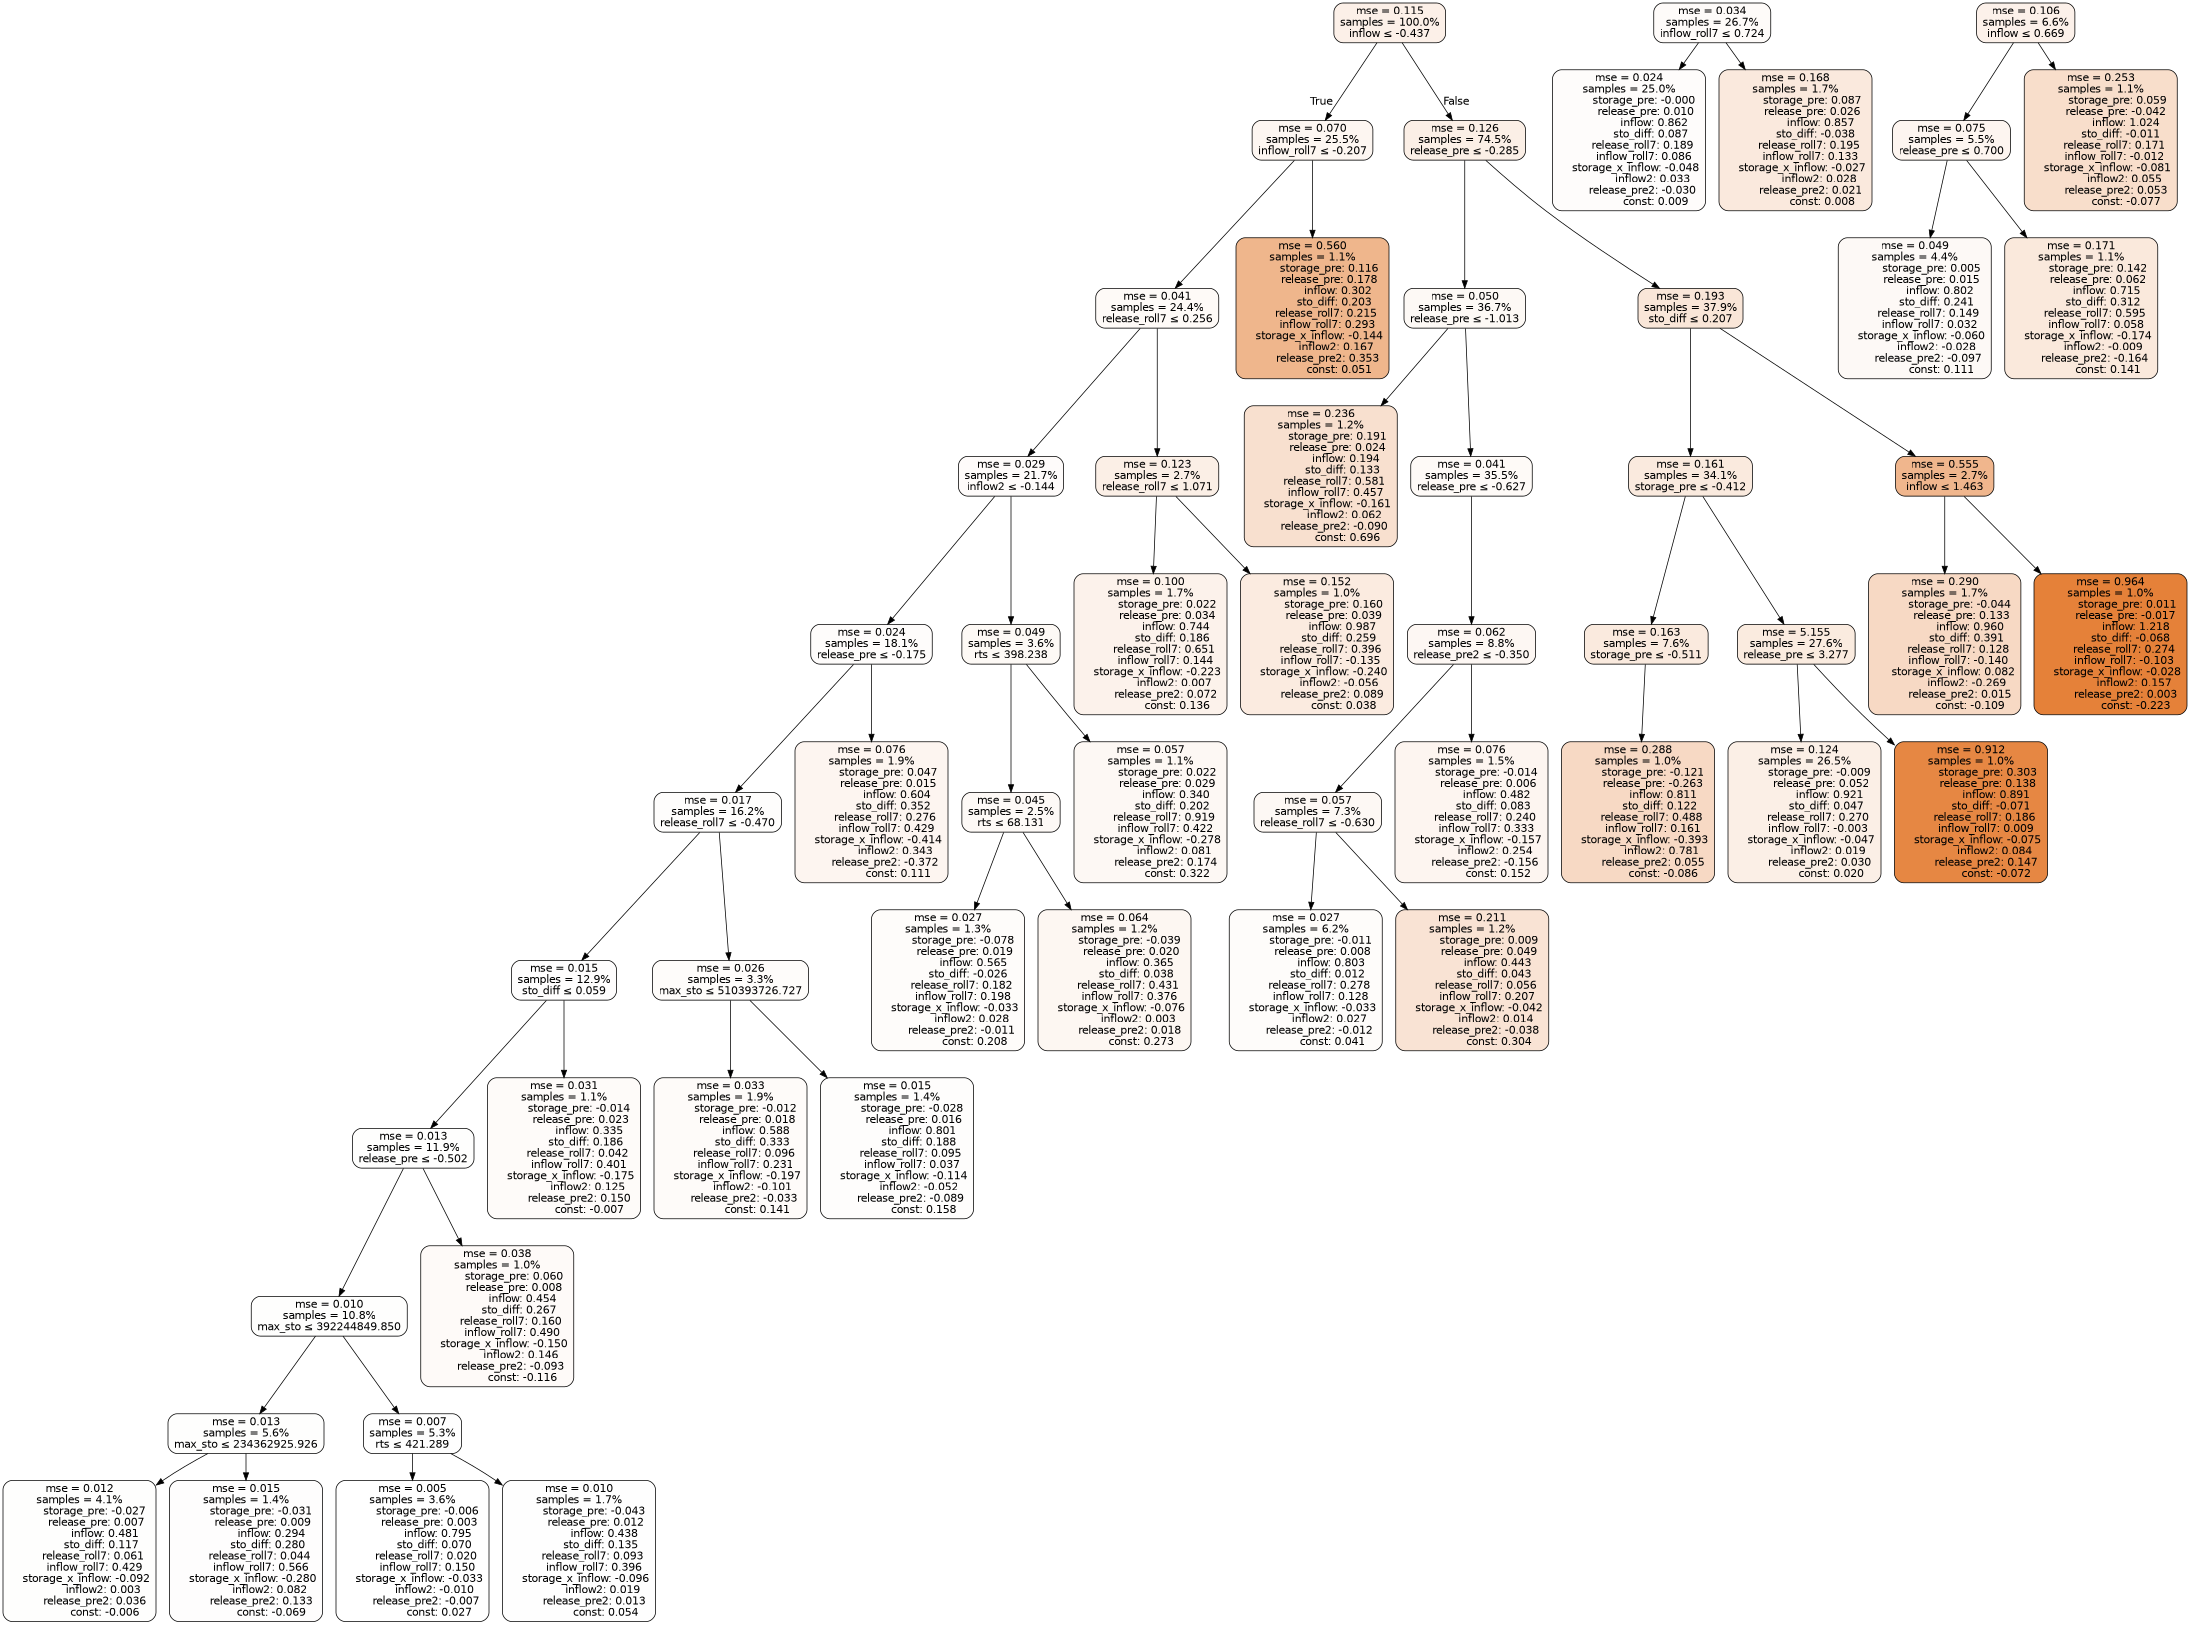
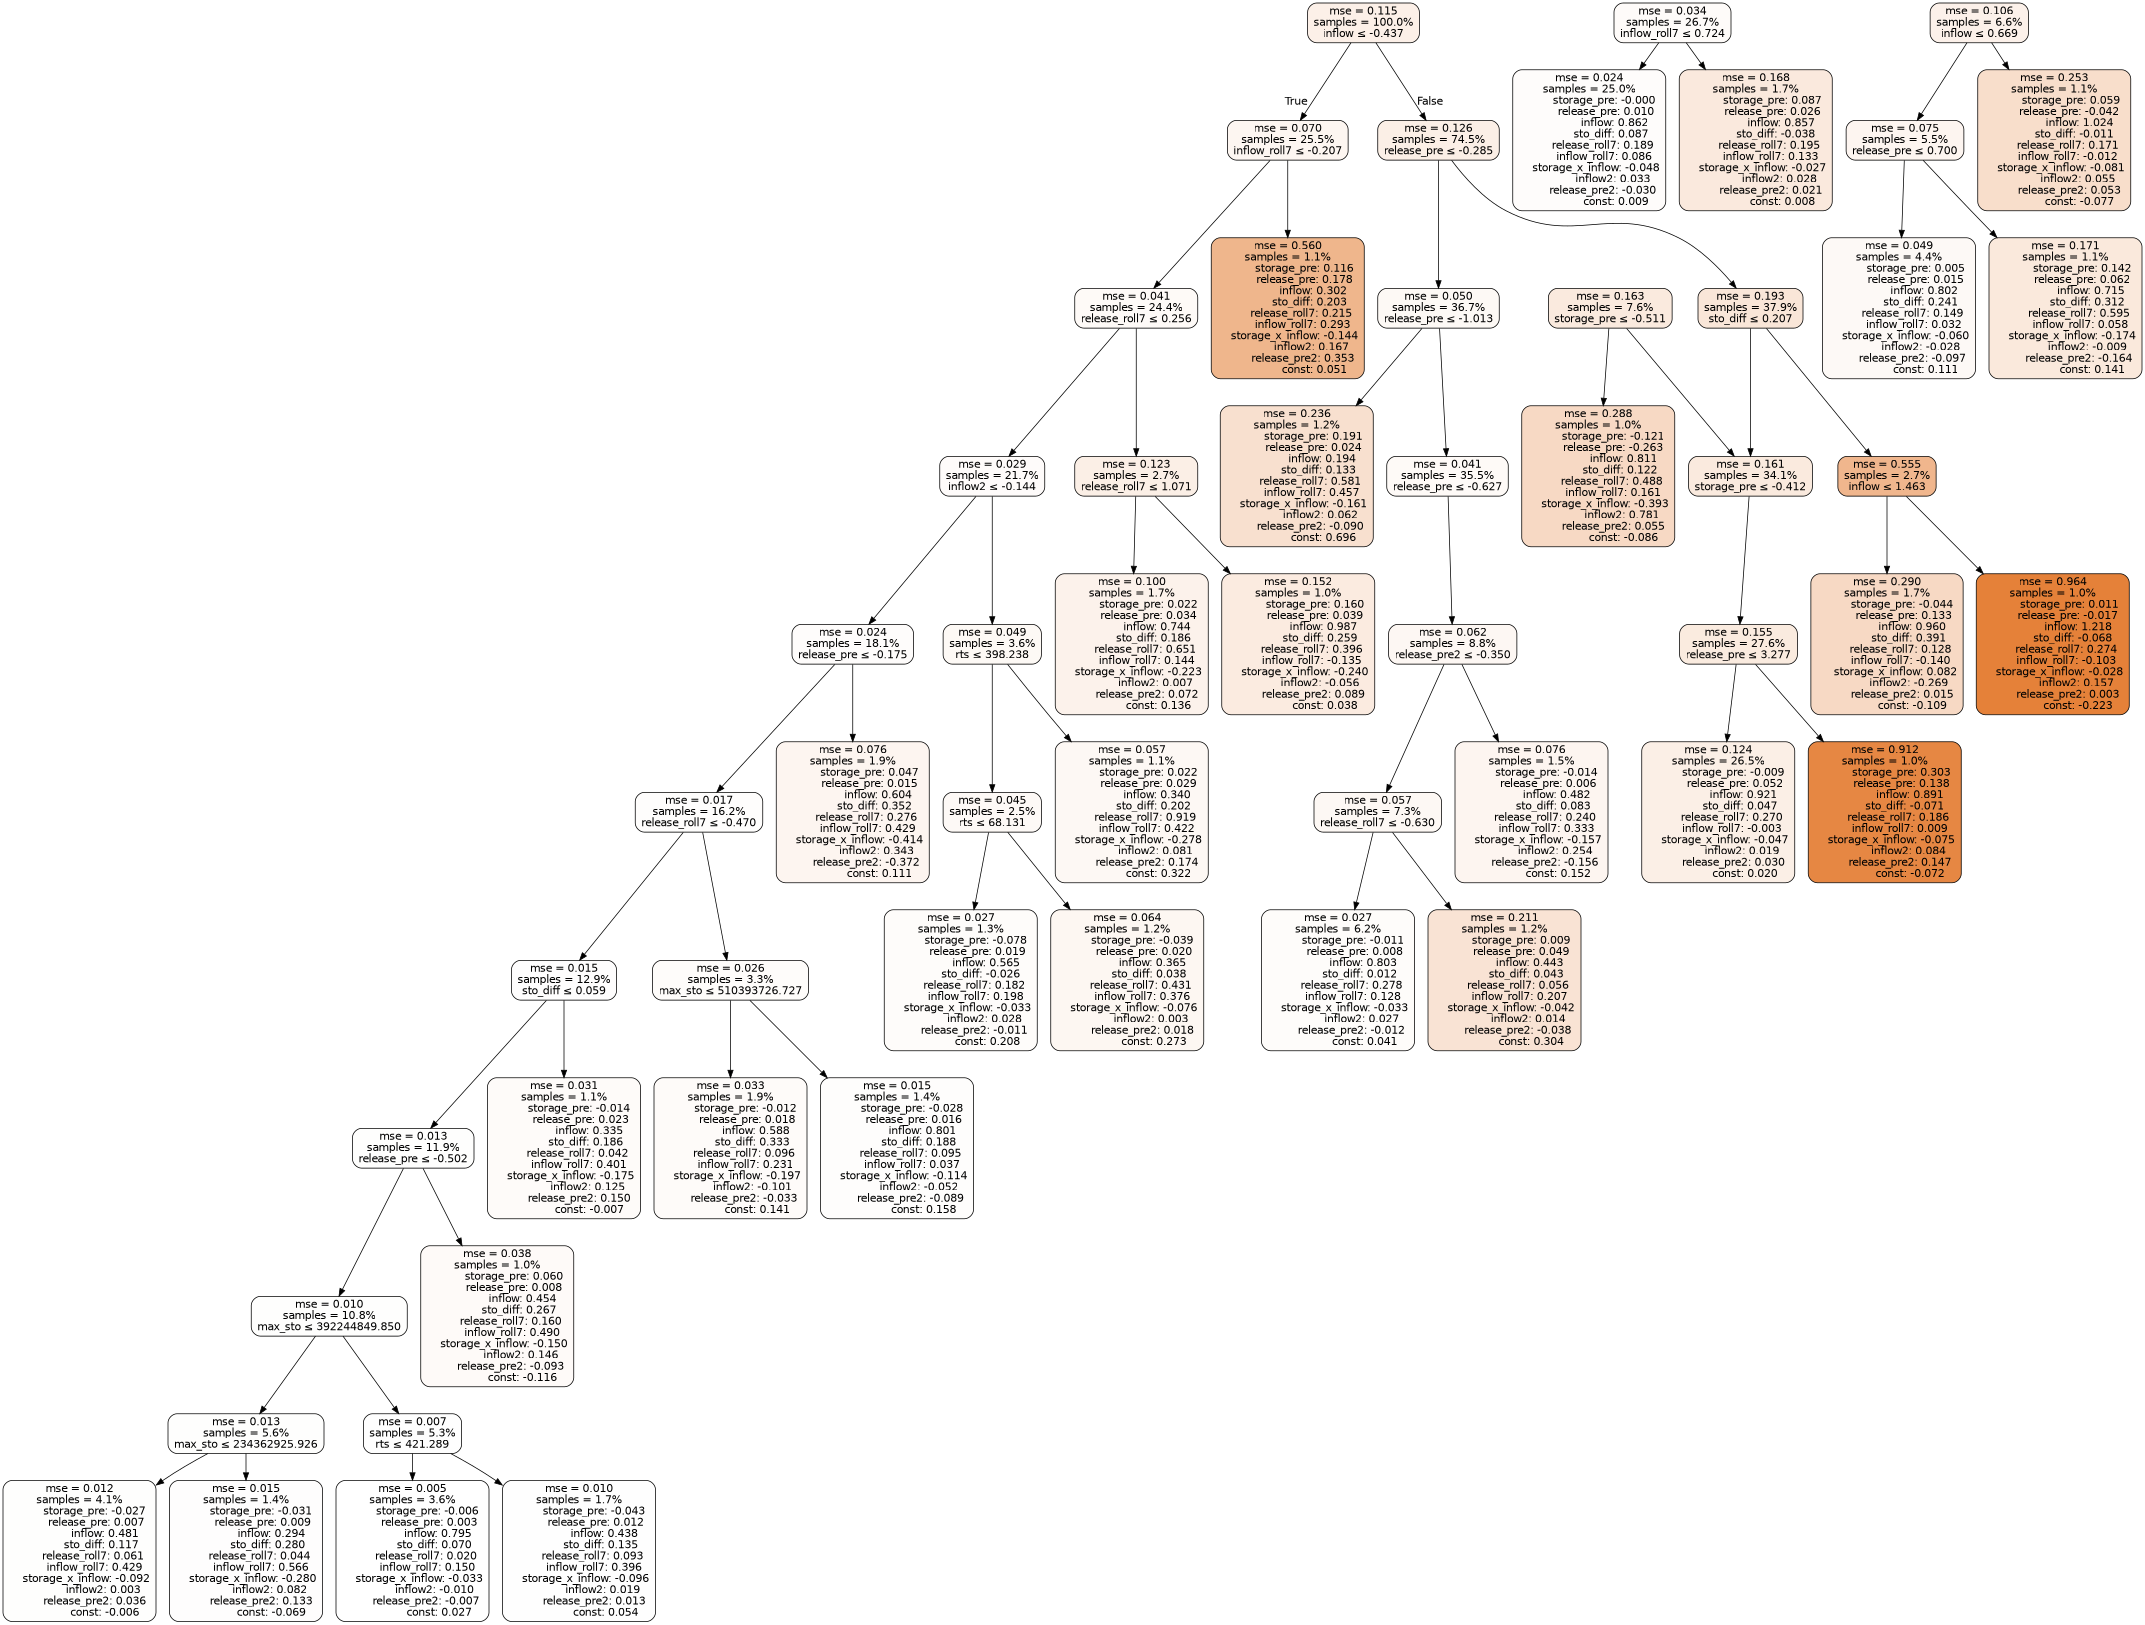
edge "mse = 0.161 samples = 34.1% storage_pre ≤ -0.412" -> "mse = 0.163 samples = 7.6% storage_pre ≤ -0.511": reversed
node "mse = 5.155 samples = 27.6% release_pre ≤ 3.277": label "mse = 5.155 samples = 27.6% release_pre ≤ 3.277" -> "mse = 0.155 samples = 27.6% release_pre ≤ 3.277"
